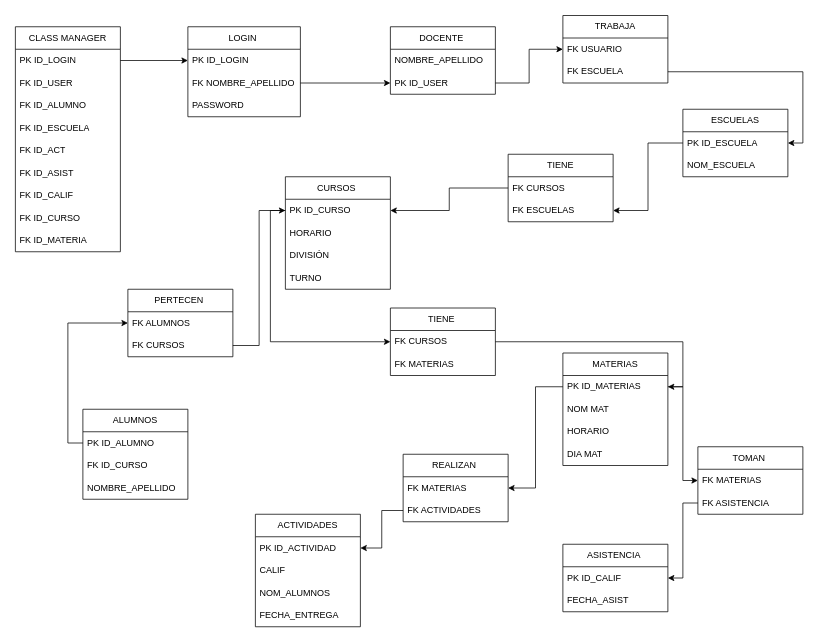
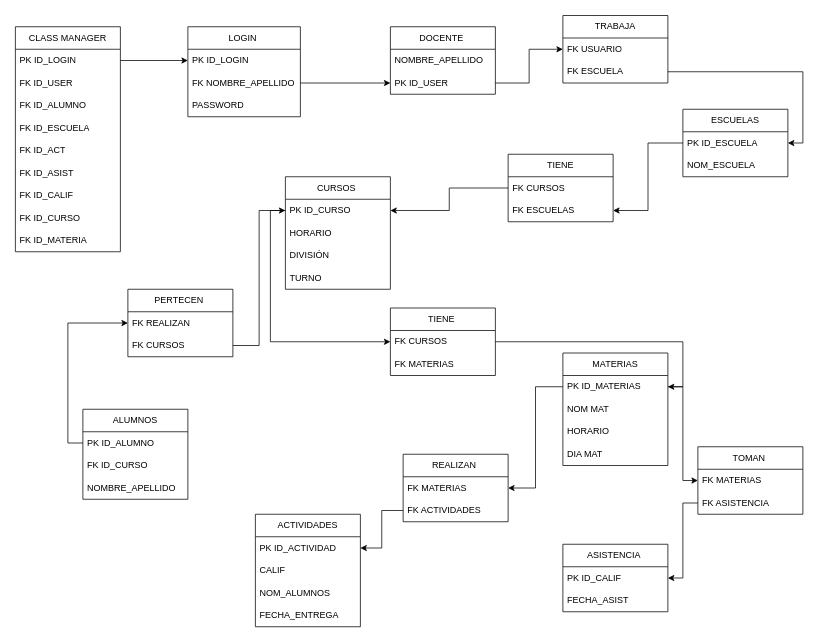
node "FK ALUMNOS": label "FK ALUMNOS" -> "FK REALIZAN"
